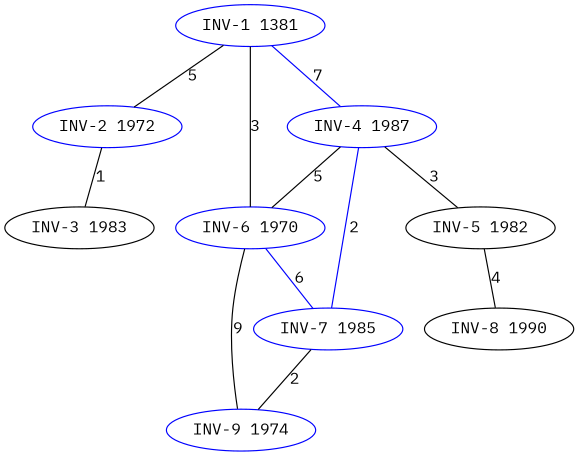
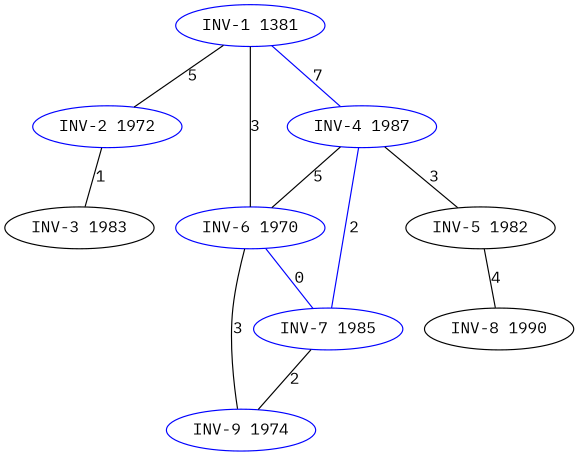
edge "INV-6 1970" -- "INV-7 1985": label "6" -> "0"
edge "INV-6 1970" -- "INV-9 1974": label "9" -> "3"
